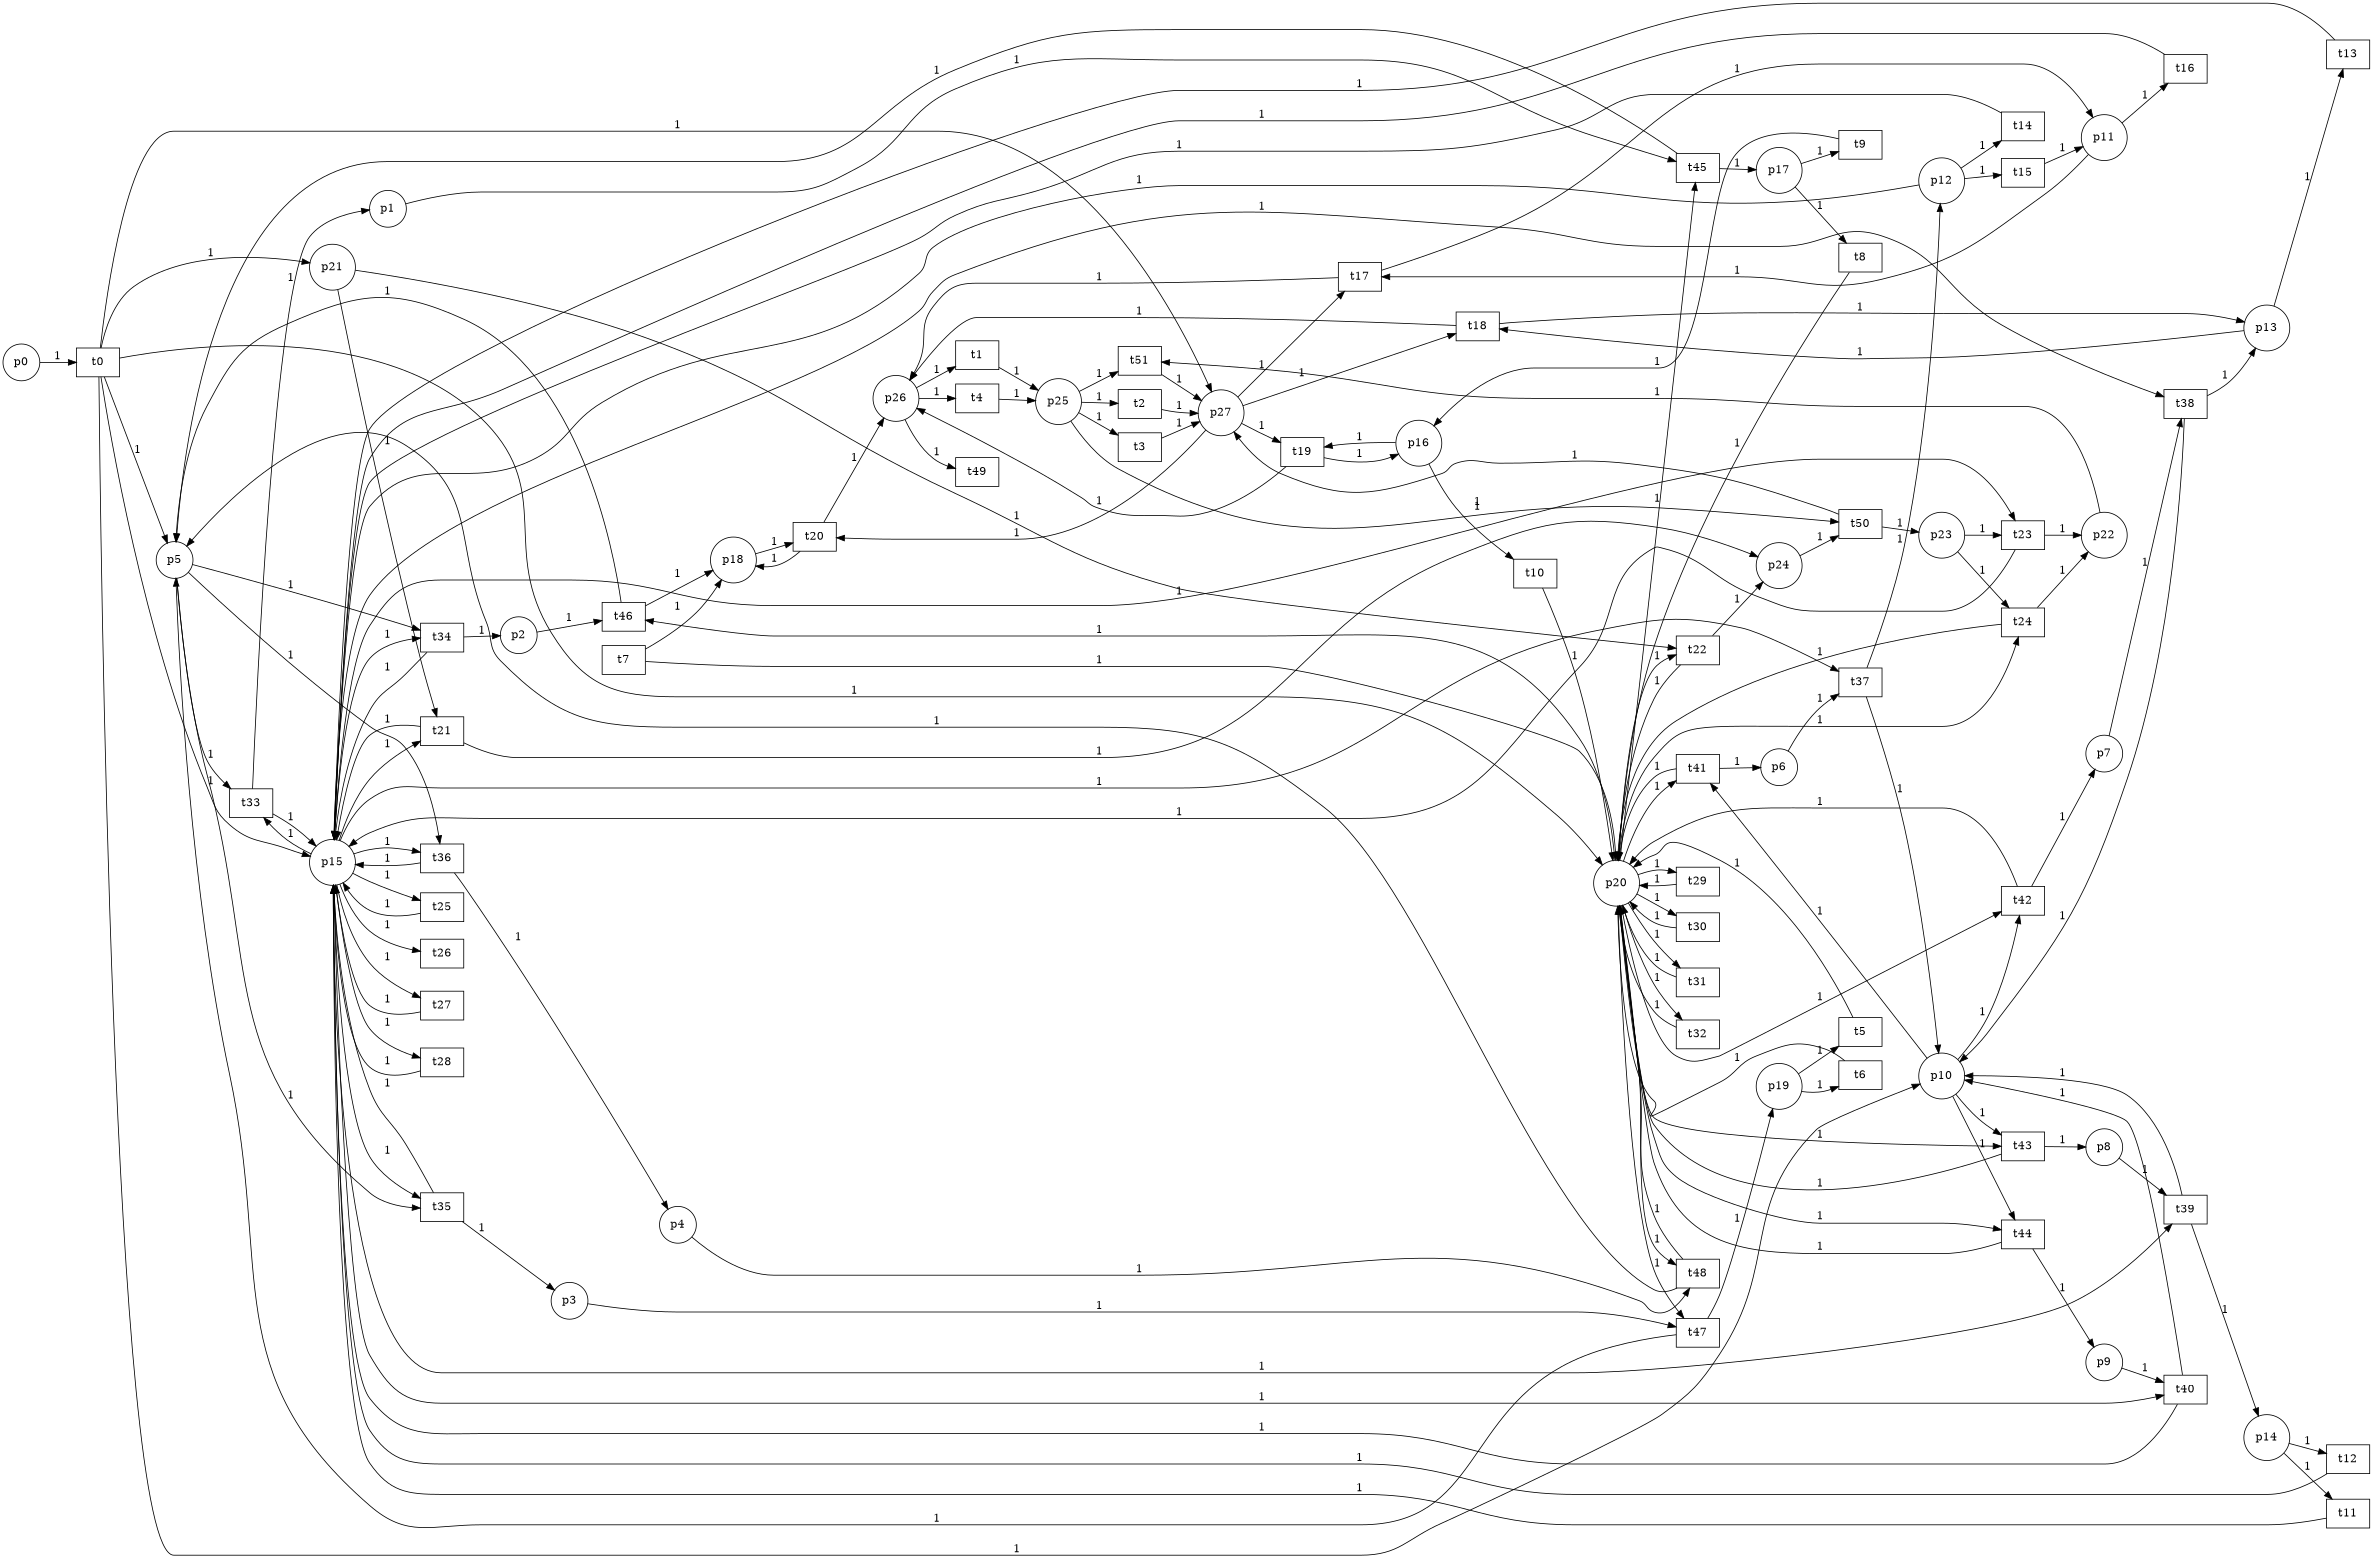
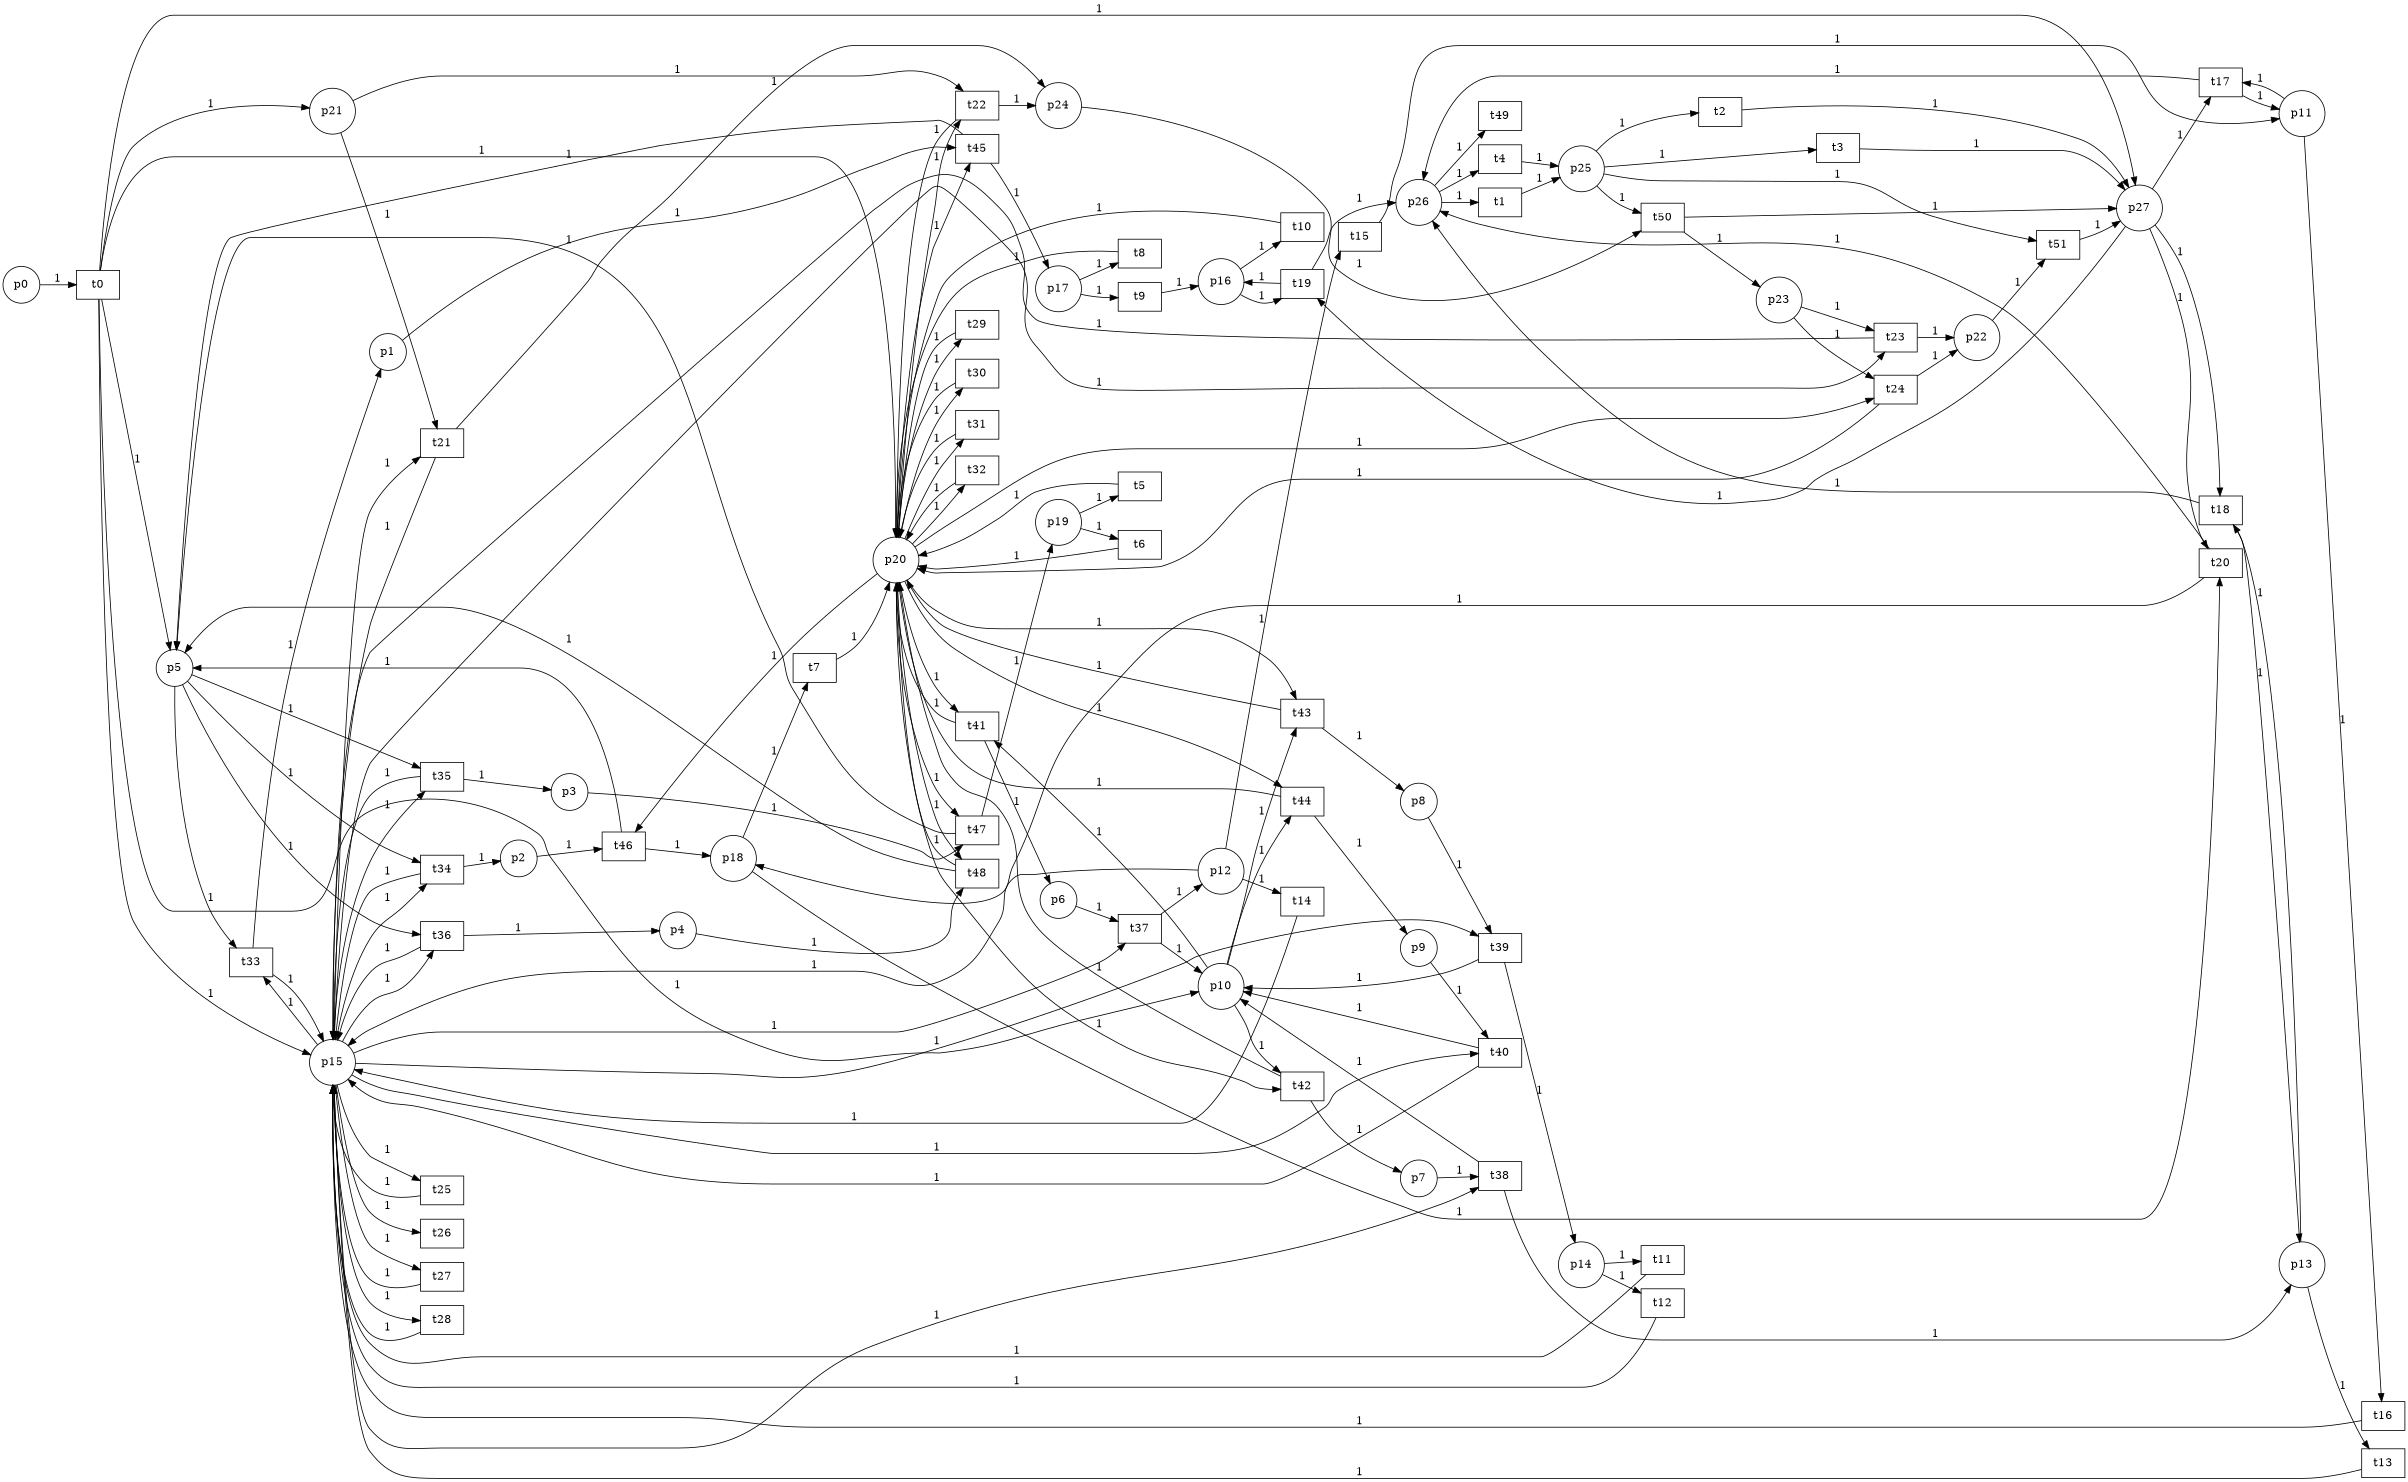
edge "t7" -> "p18": reversed
